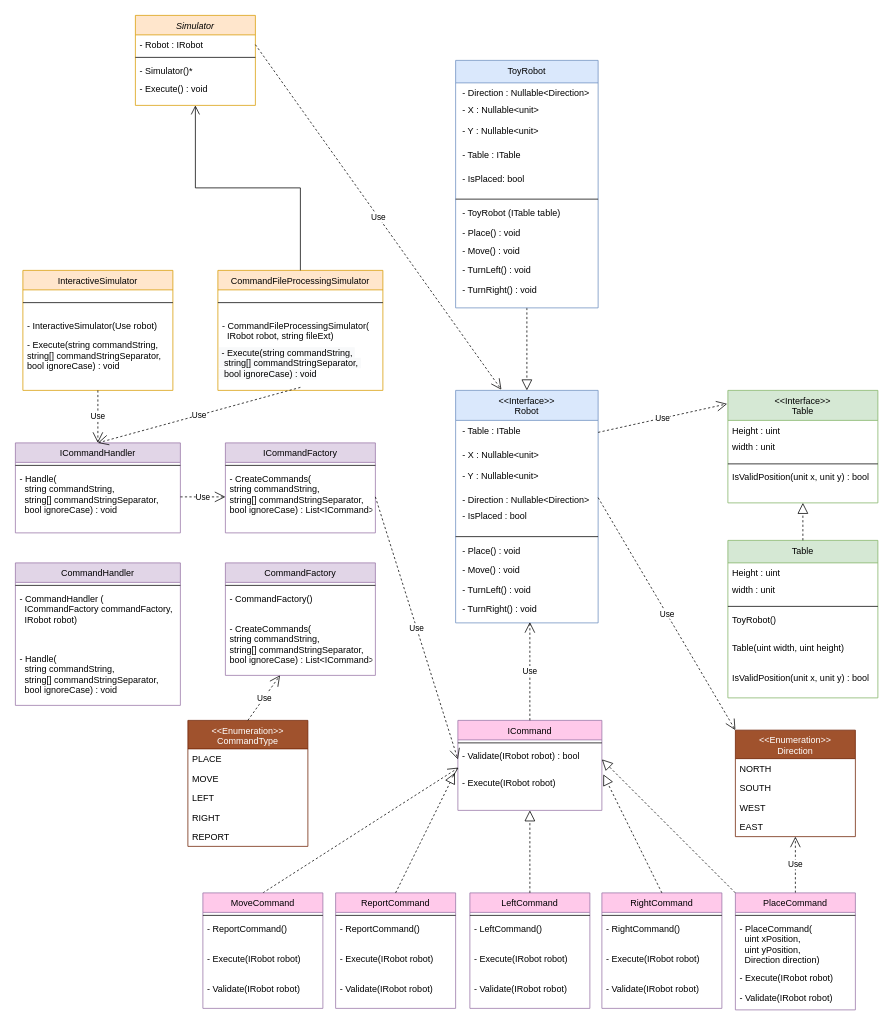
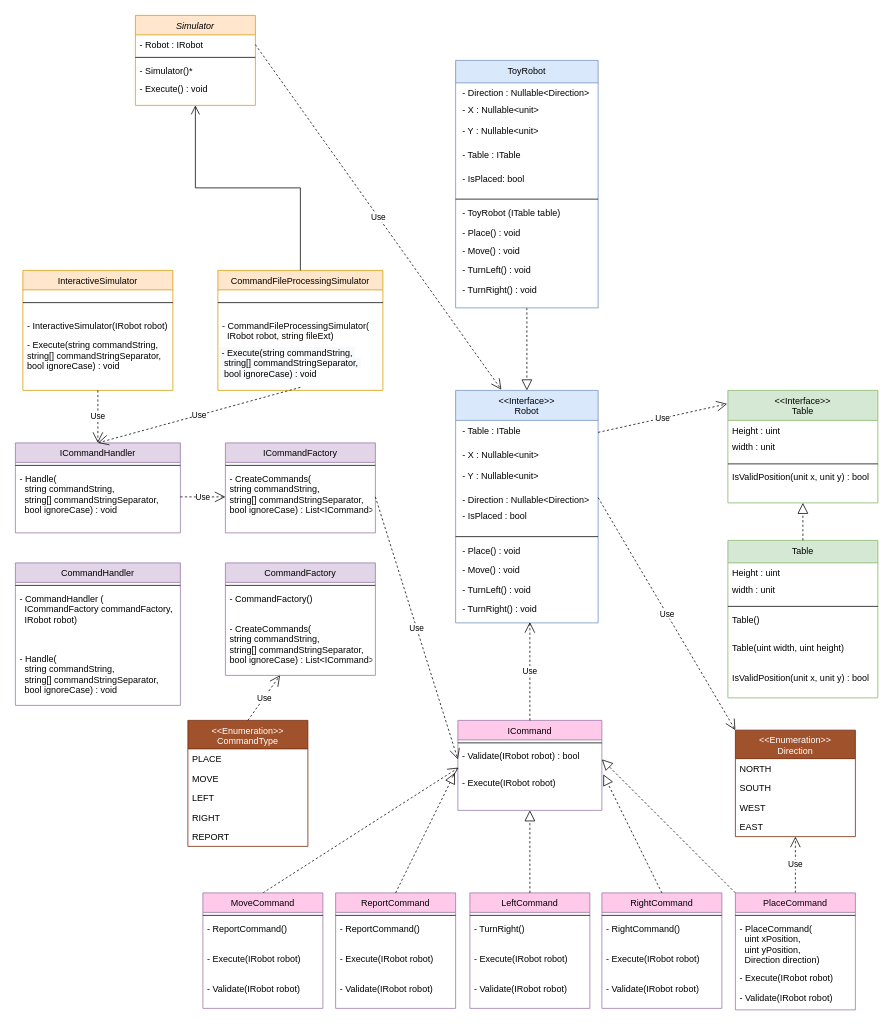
node "- InteractiveSimulator(Use robot)": label "- InteractiveSimulator(Use robot)" -> "- InteractiveSimulator(IRobot robot)"
node "ToyRobot()": label "ToyRobot()" -> "Table()"
node "- LeftCommand()": label "- LeftCommand()" -> "- TurnRight()"
